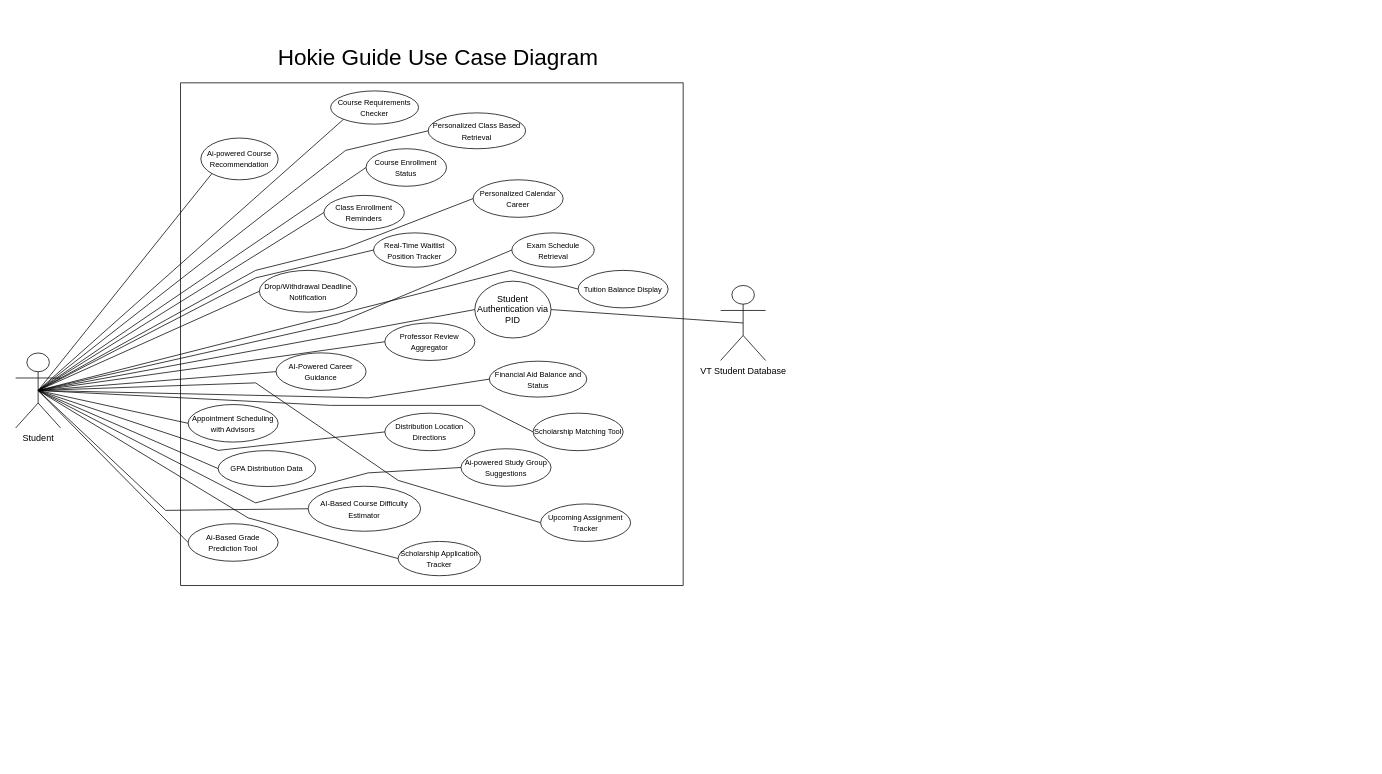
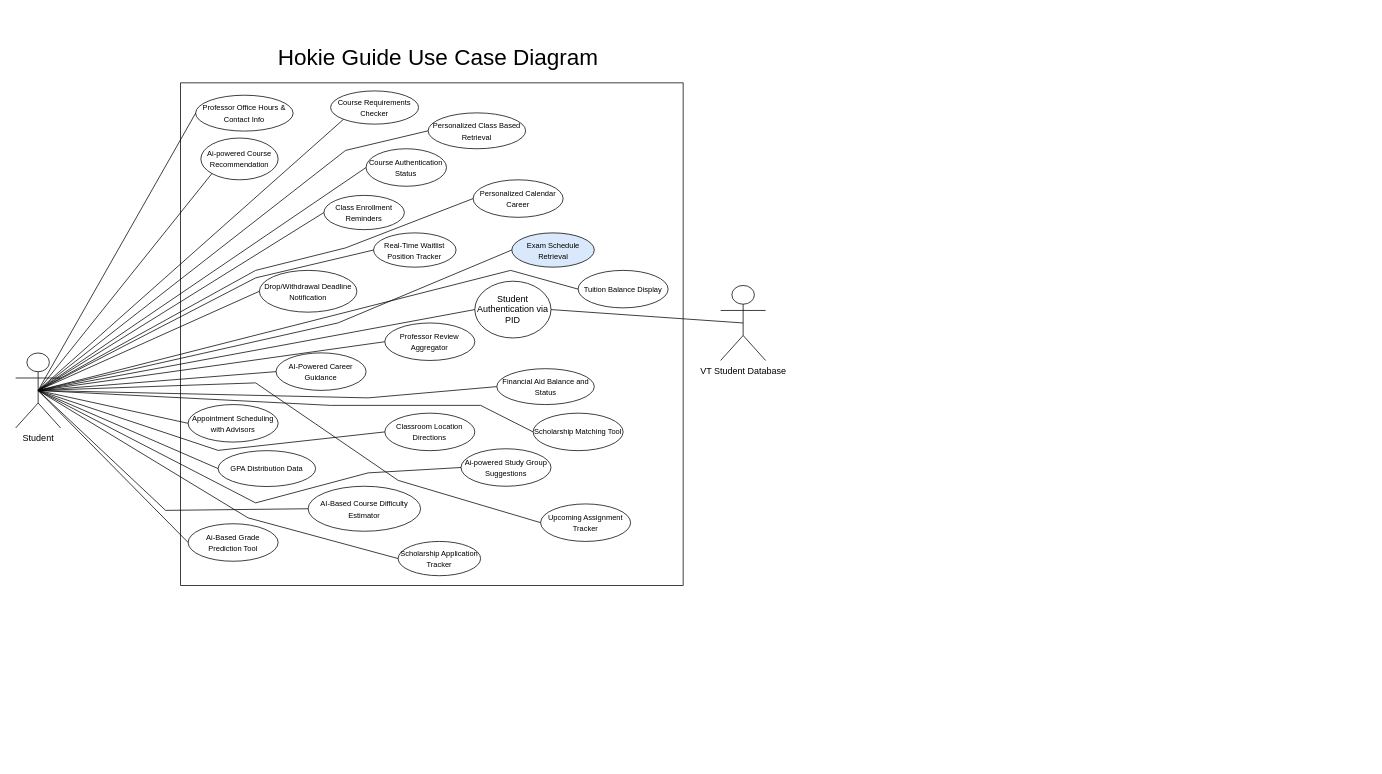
node "Professor Office Hours & Contact Info": added
node "Course Enrollment Status": label "Course Enrollment Status" -> "Course Authentication Status"
edge "Professor Office Hours & Contact Info" -- "Student": added
node "Exam Schedule Retrieval": fillcolor #ffffff -> #dae8fc
node "Financial Aid Balance and Status": moved (538, 379) -> (545, 387)
node "Distribution Location Directions": label "Distribution Location Directions" -> "Classroom Location Directions"
